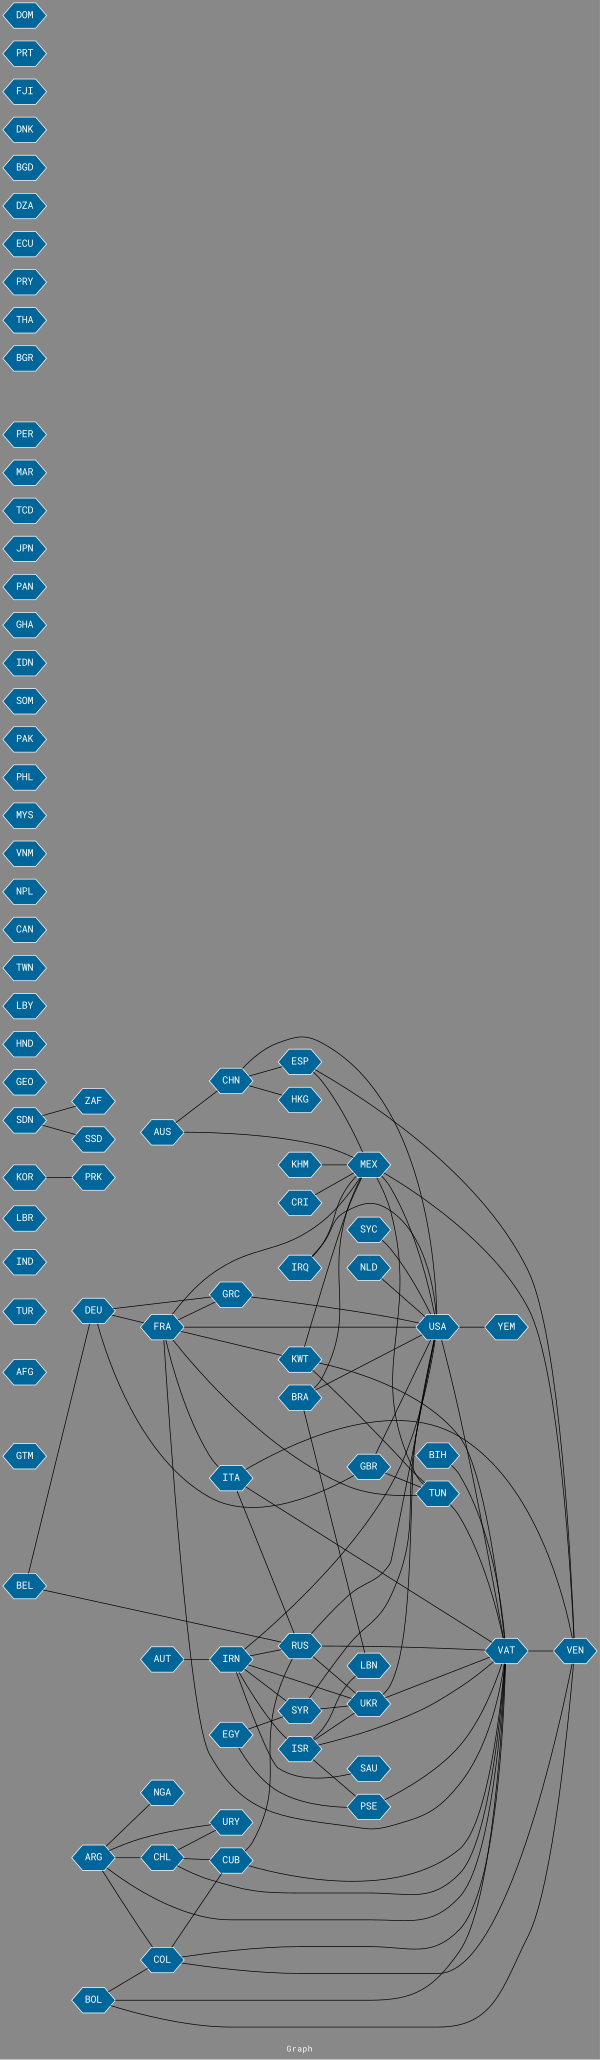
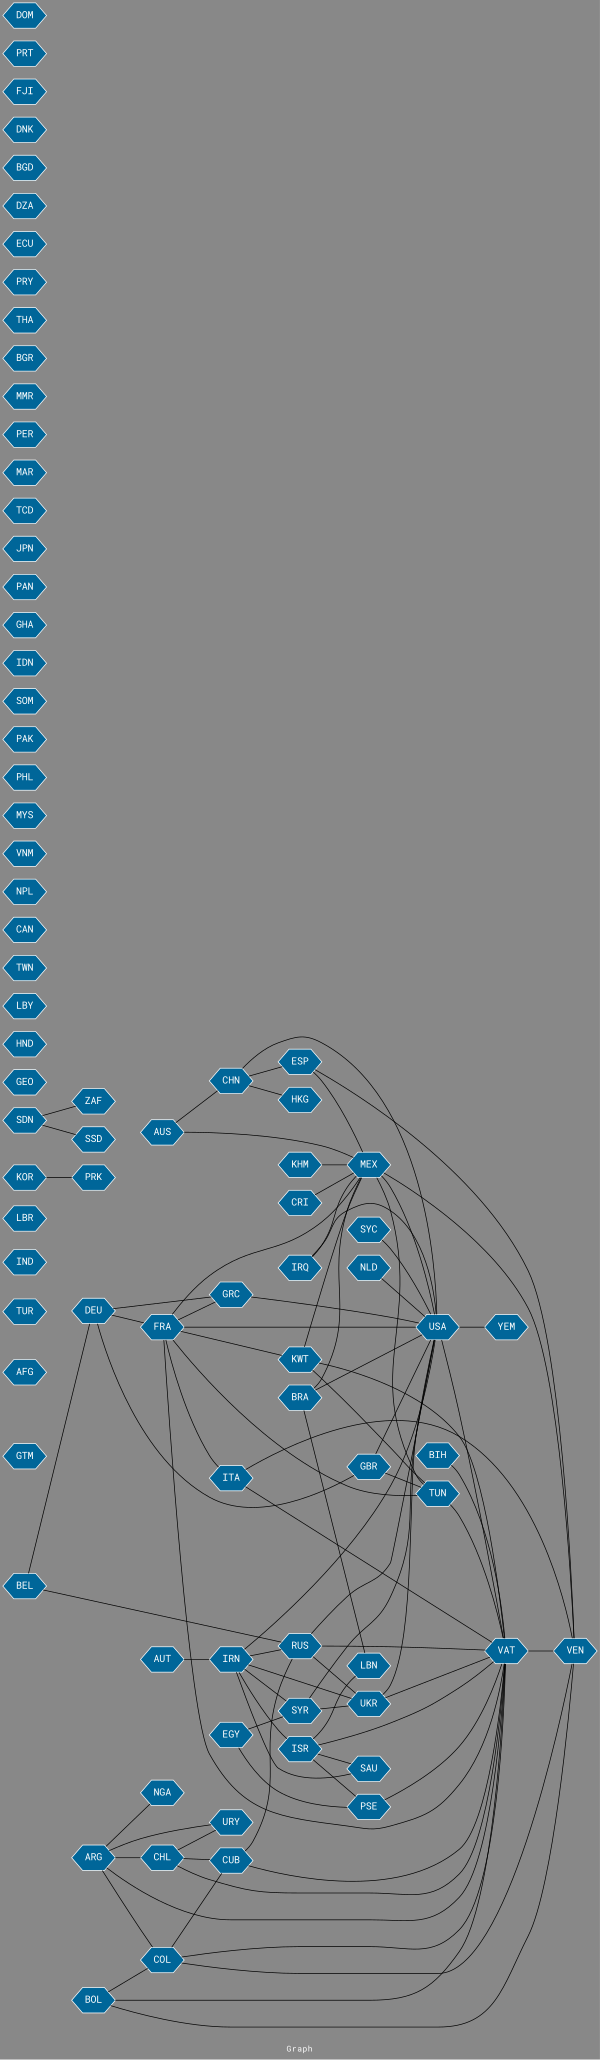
node "MMR": added
edge "ITA" -- "RUS": removed
edge "UKR" -- "ISR": now "SAU" -- "ISR"
